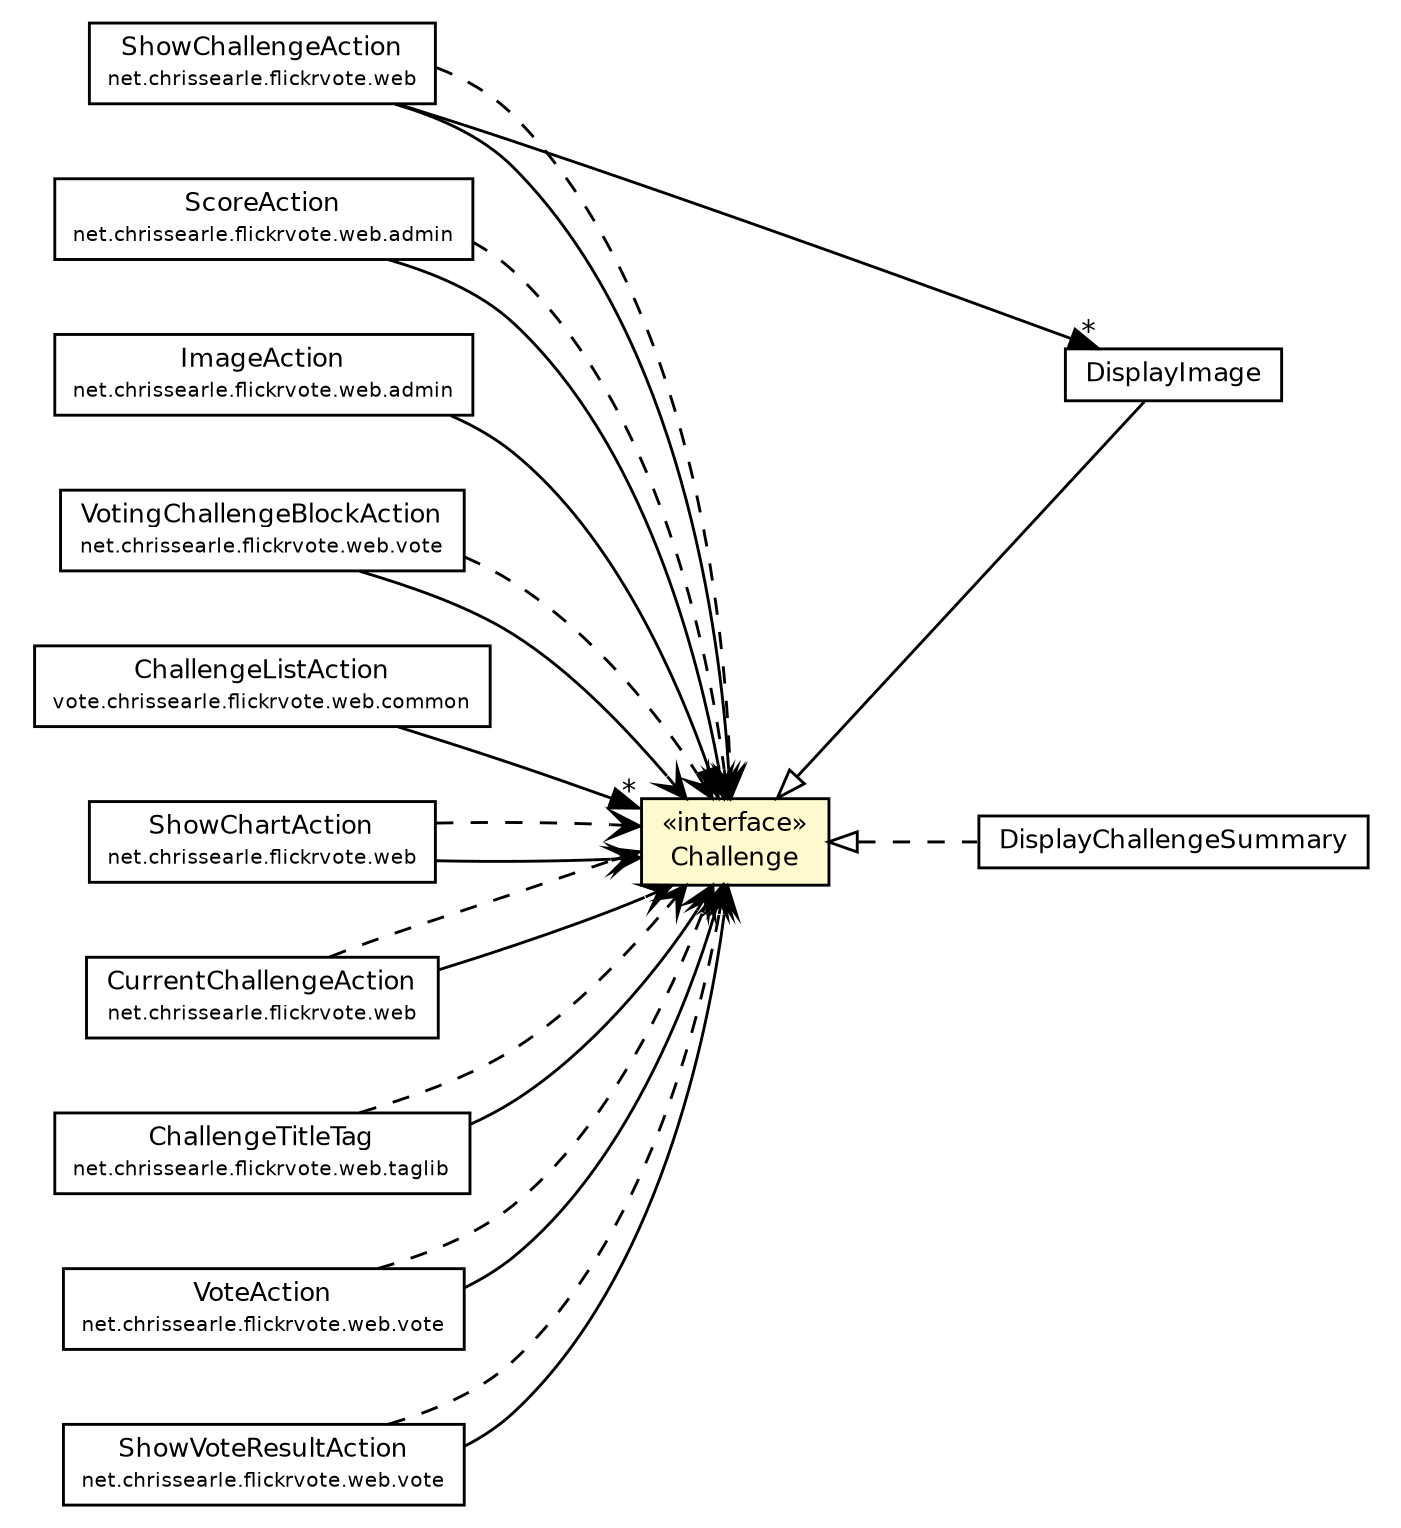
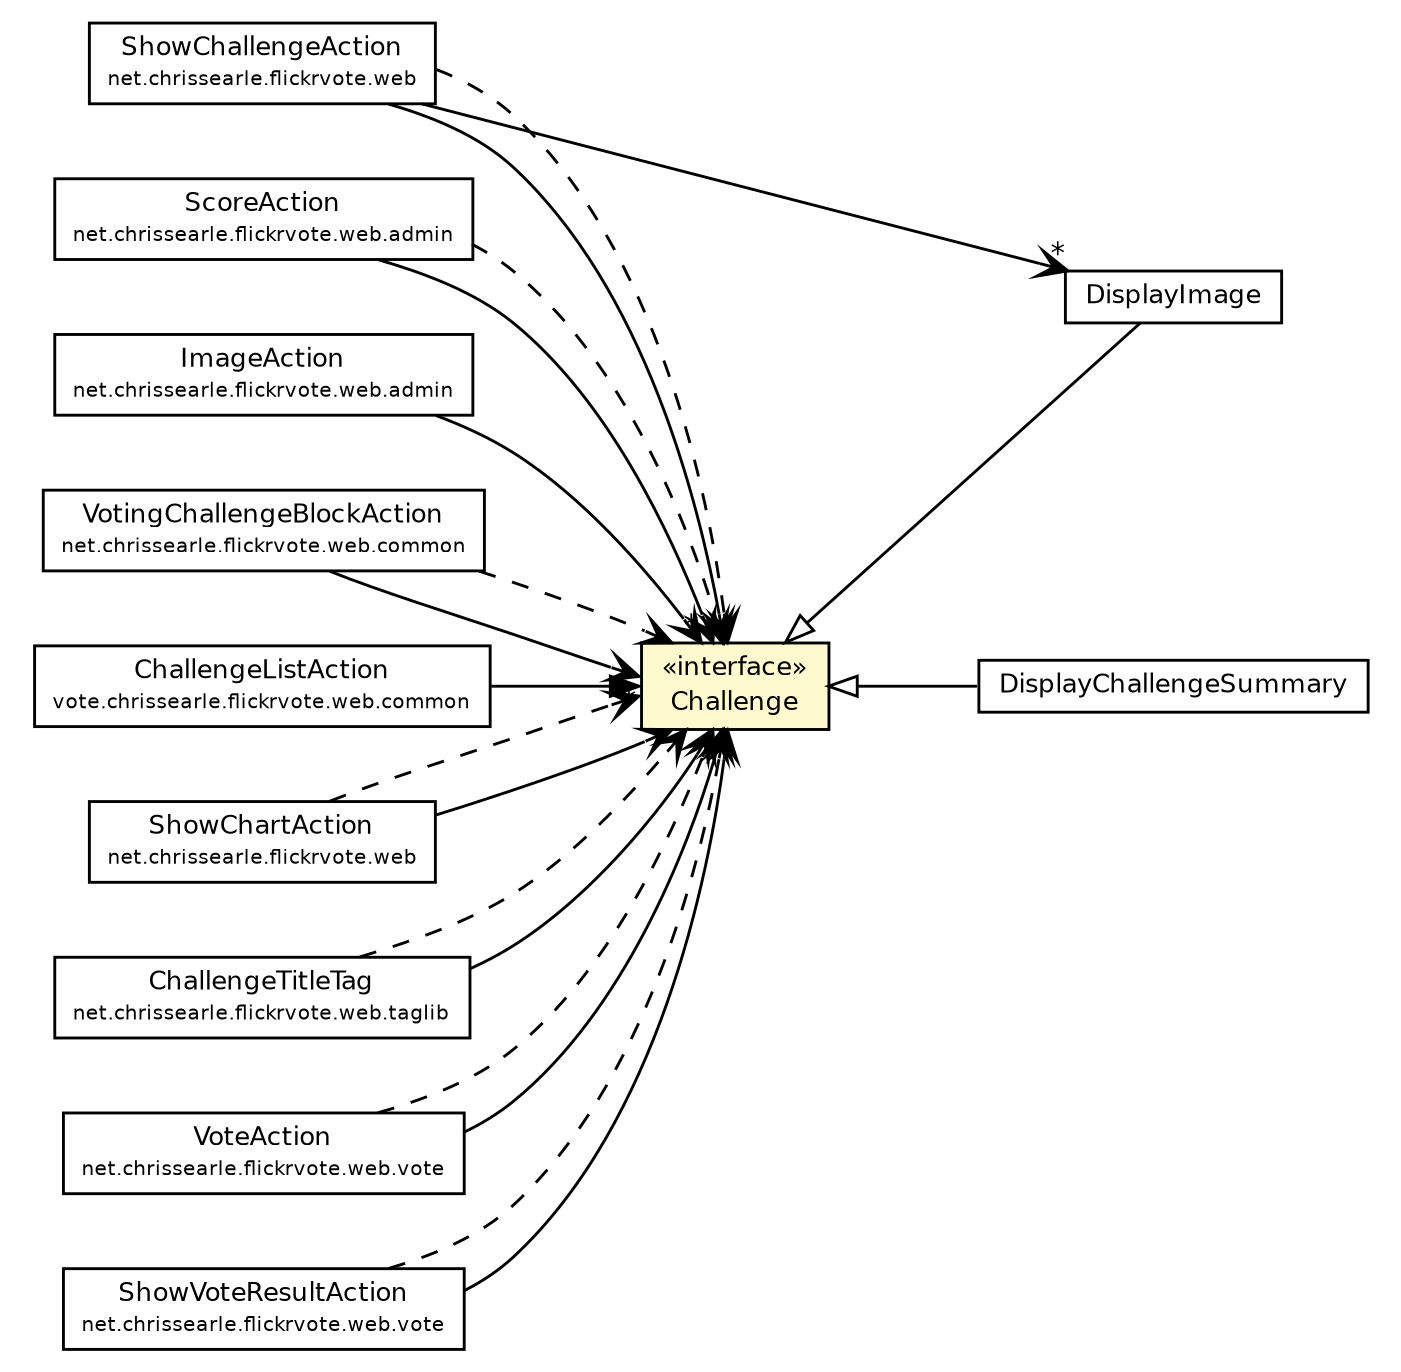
edge "ShowChallengeAction" -> "DisplayImage": arrowhead normal -> open
node "VotingChallengeBlockAction": text "net.chrissearle.flickrvote.web.vote" -> "net.chrissearle.flickrvote.web.common"
edge "ImageAction" -> "Challenge": arrowhead normal -> open
edge "DisplayChallengeSummary" -> "Challenge": style dashed -> solid
node "CurrentChallengeAction": removed
